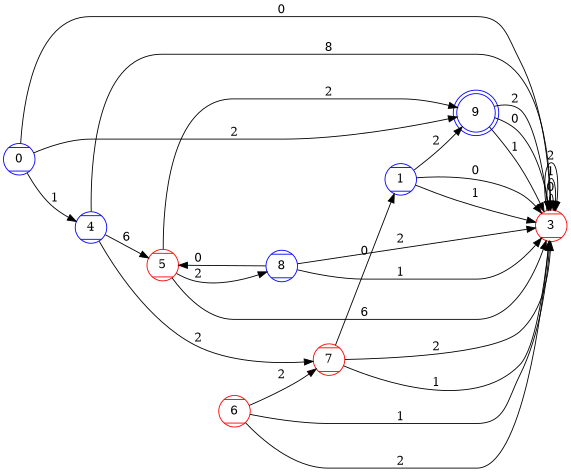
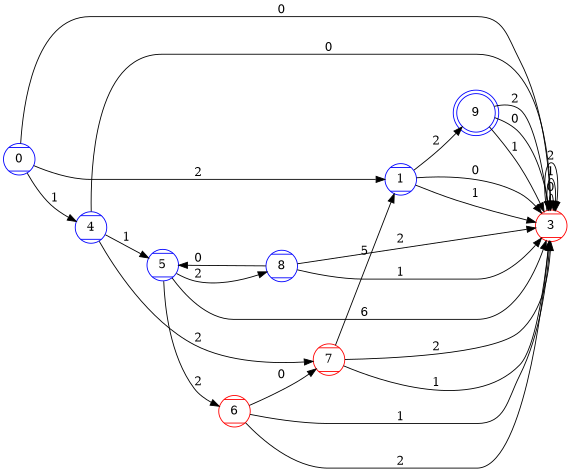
edge "4" -> "3": label "8" -> "0"
edge "5" -> "9": now "5" -> "6"
edge "0" -> "9": now "0" -> "1"
edge "4" -> "5": label "6" -> "1"
edge "7" -> "1": label "0" -> "5"
node "5": color red -> blue
edge "6" -> "7": label "2" -> "0"
